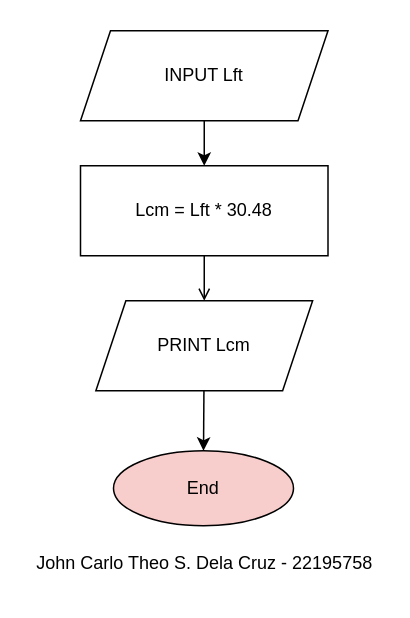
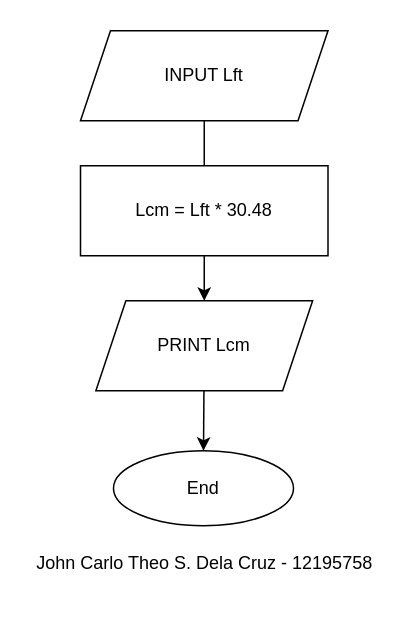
edge "INPUT Lft" -> "Lcm = Lft * 30.48": arrowhead classic -> none
edge "Lcm = Lft * 30.48" -> "PRINT Lcm": arrowhead open -> classic
node "End": fillcolor #f8cecc -> #ffffff
node "John Carlo Theo S. Dela Cruz - 22195758": label "John Carlo Theo S. Dela Cruz - 22195758" -> "John Carlo Theo S. Dela Cruz - 12195758"
